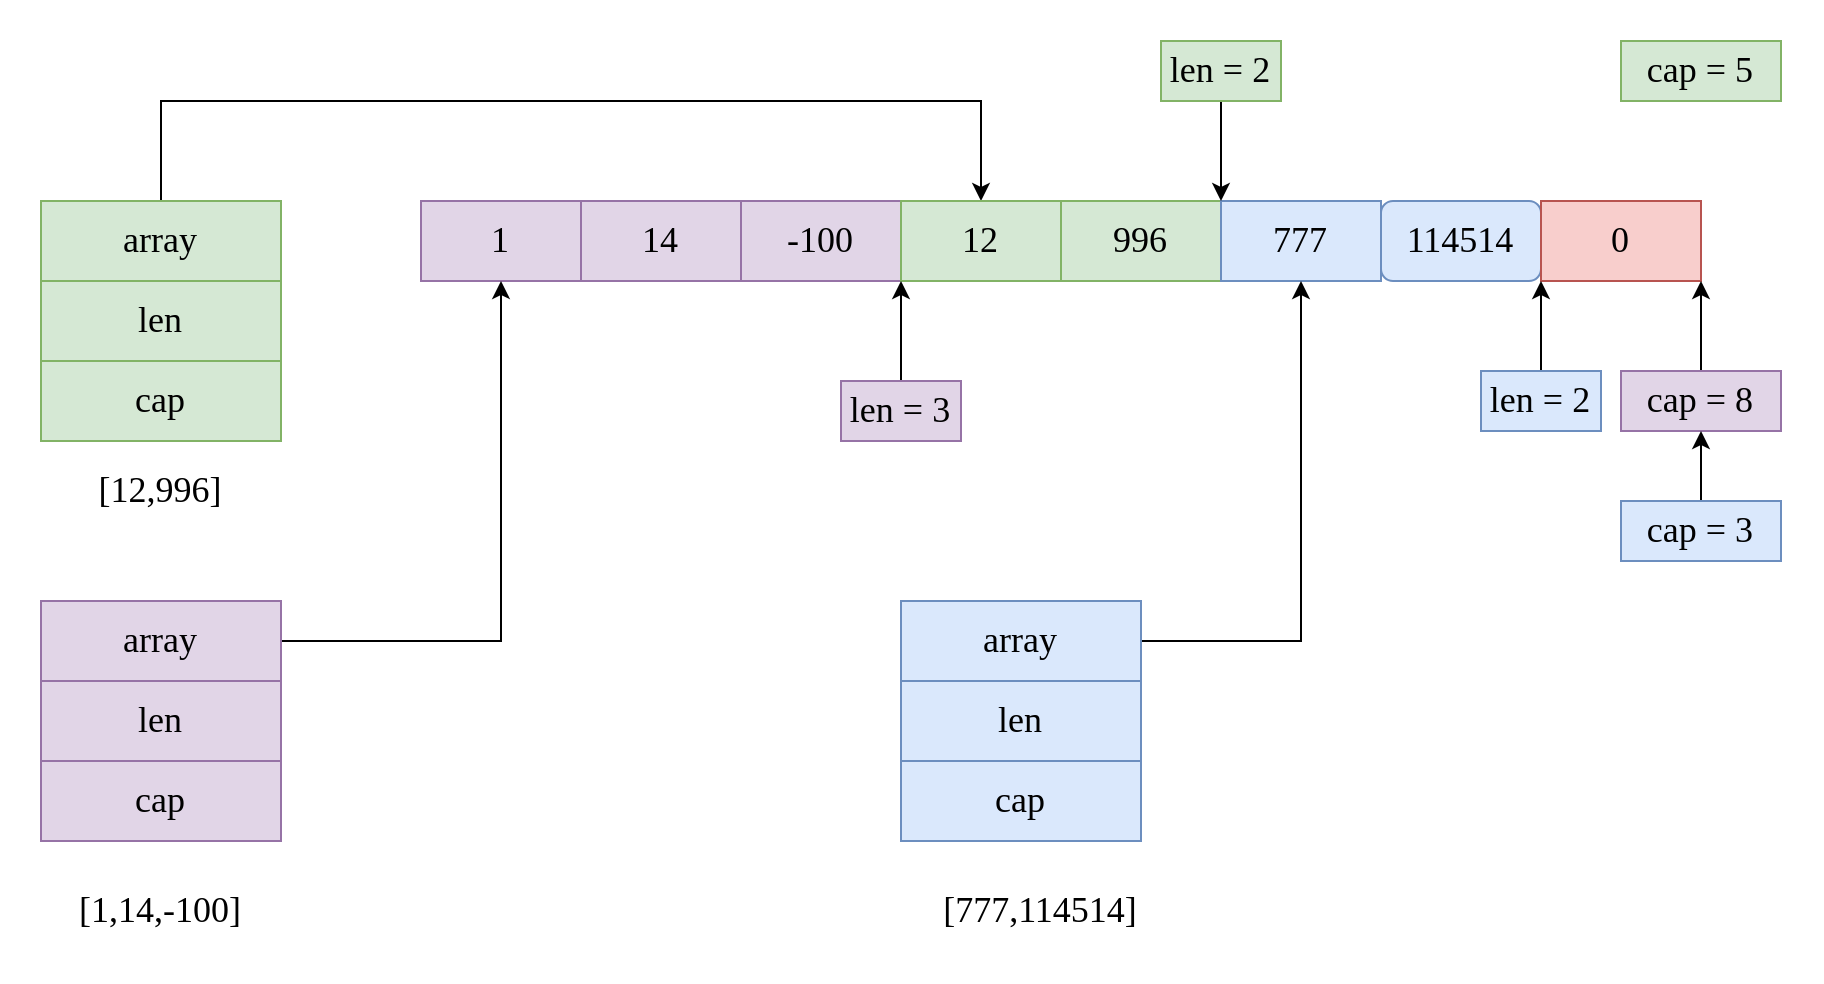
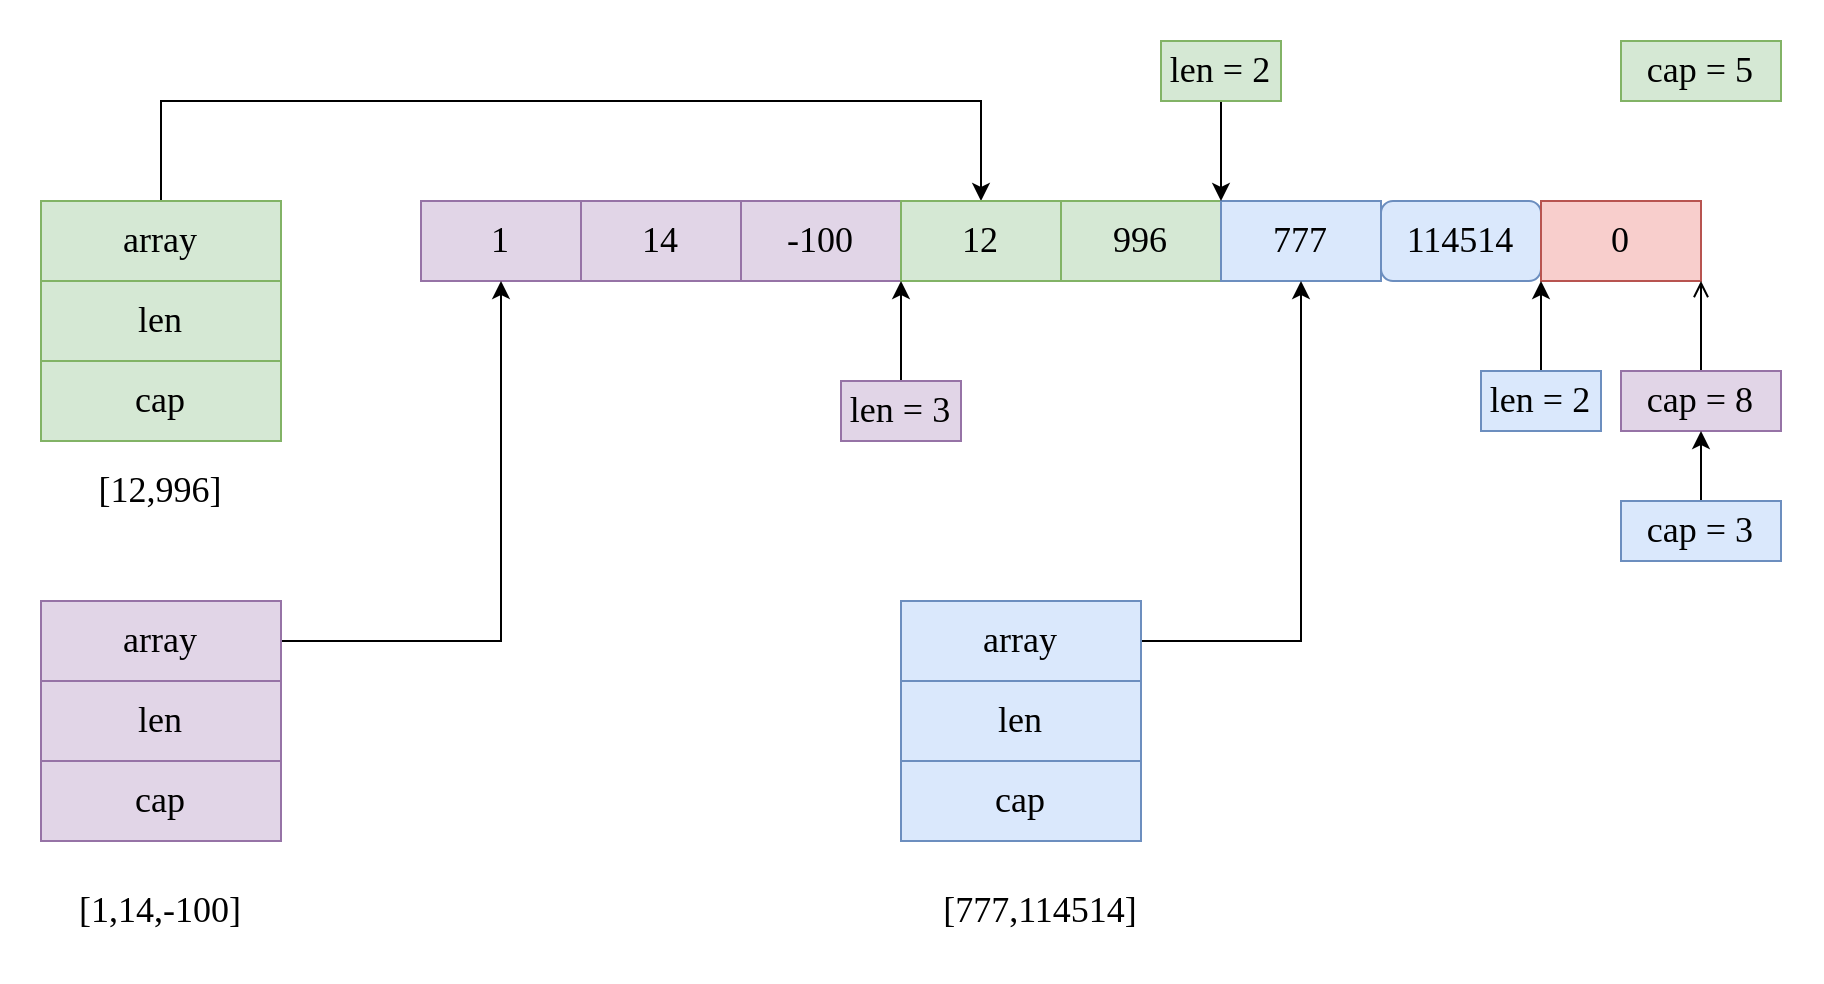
edge "cap = 8" -> "0": arrowhead classic -> open
